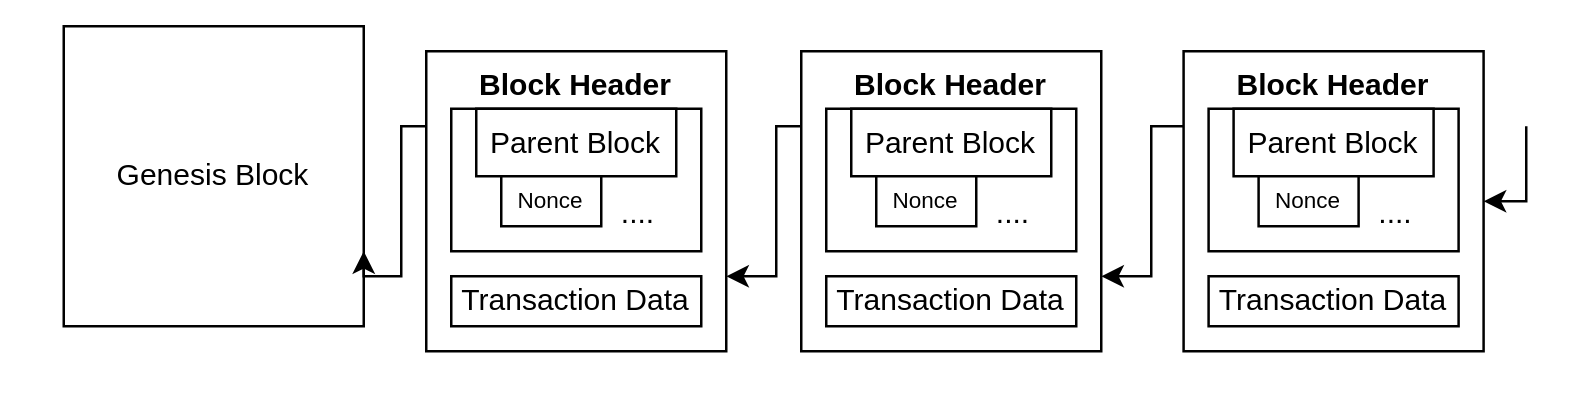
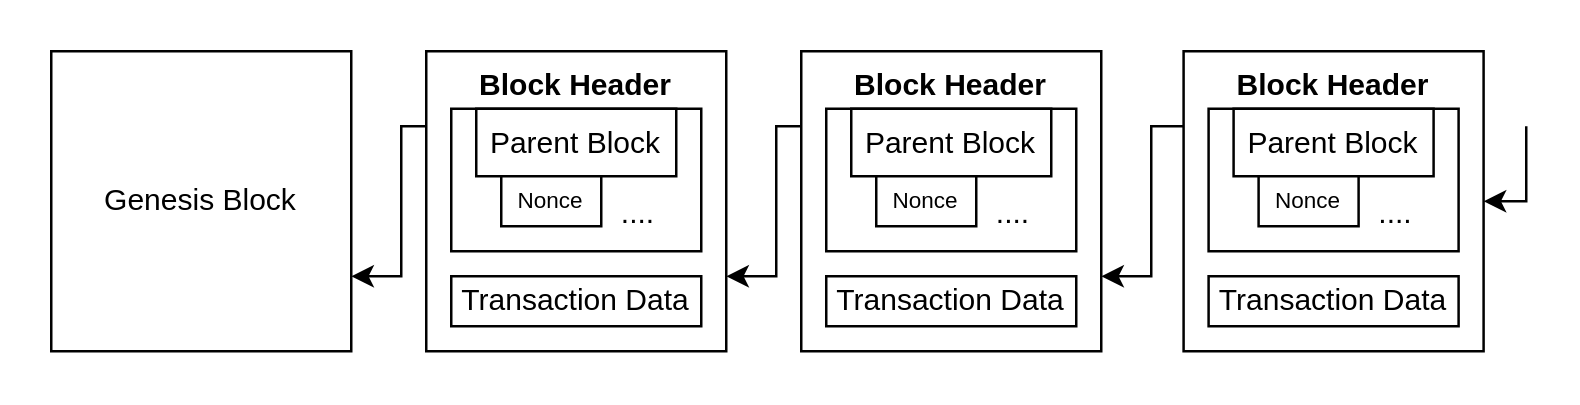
node "Genesis Block": moved (214, 176) -> (201, 201)
